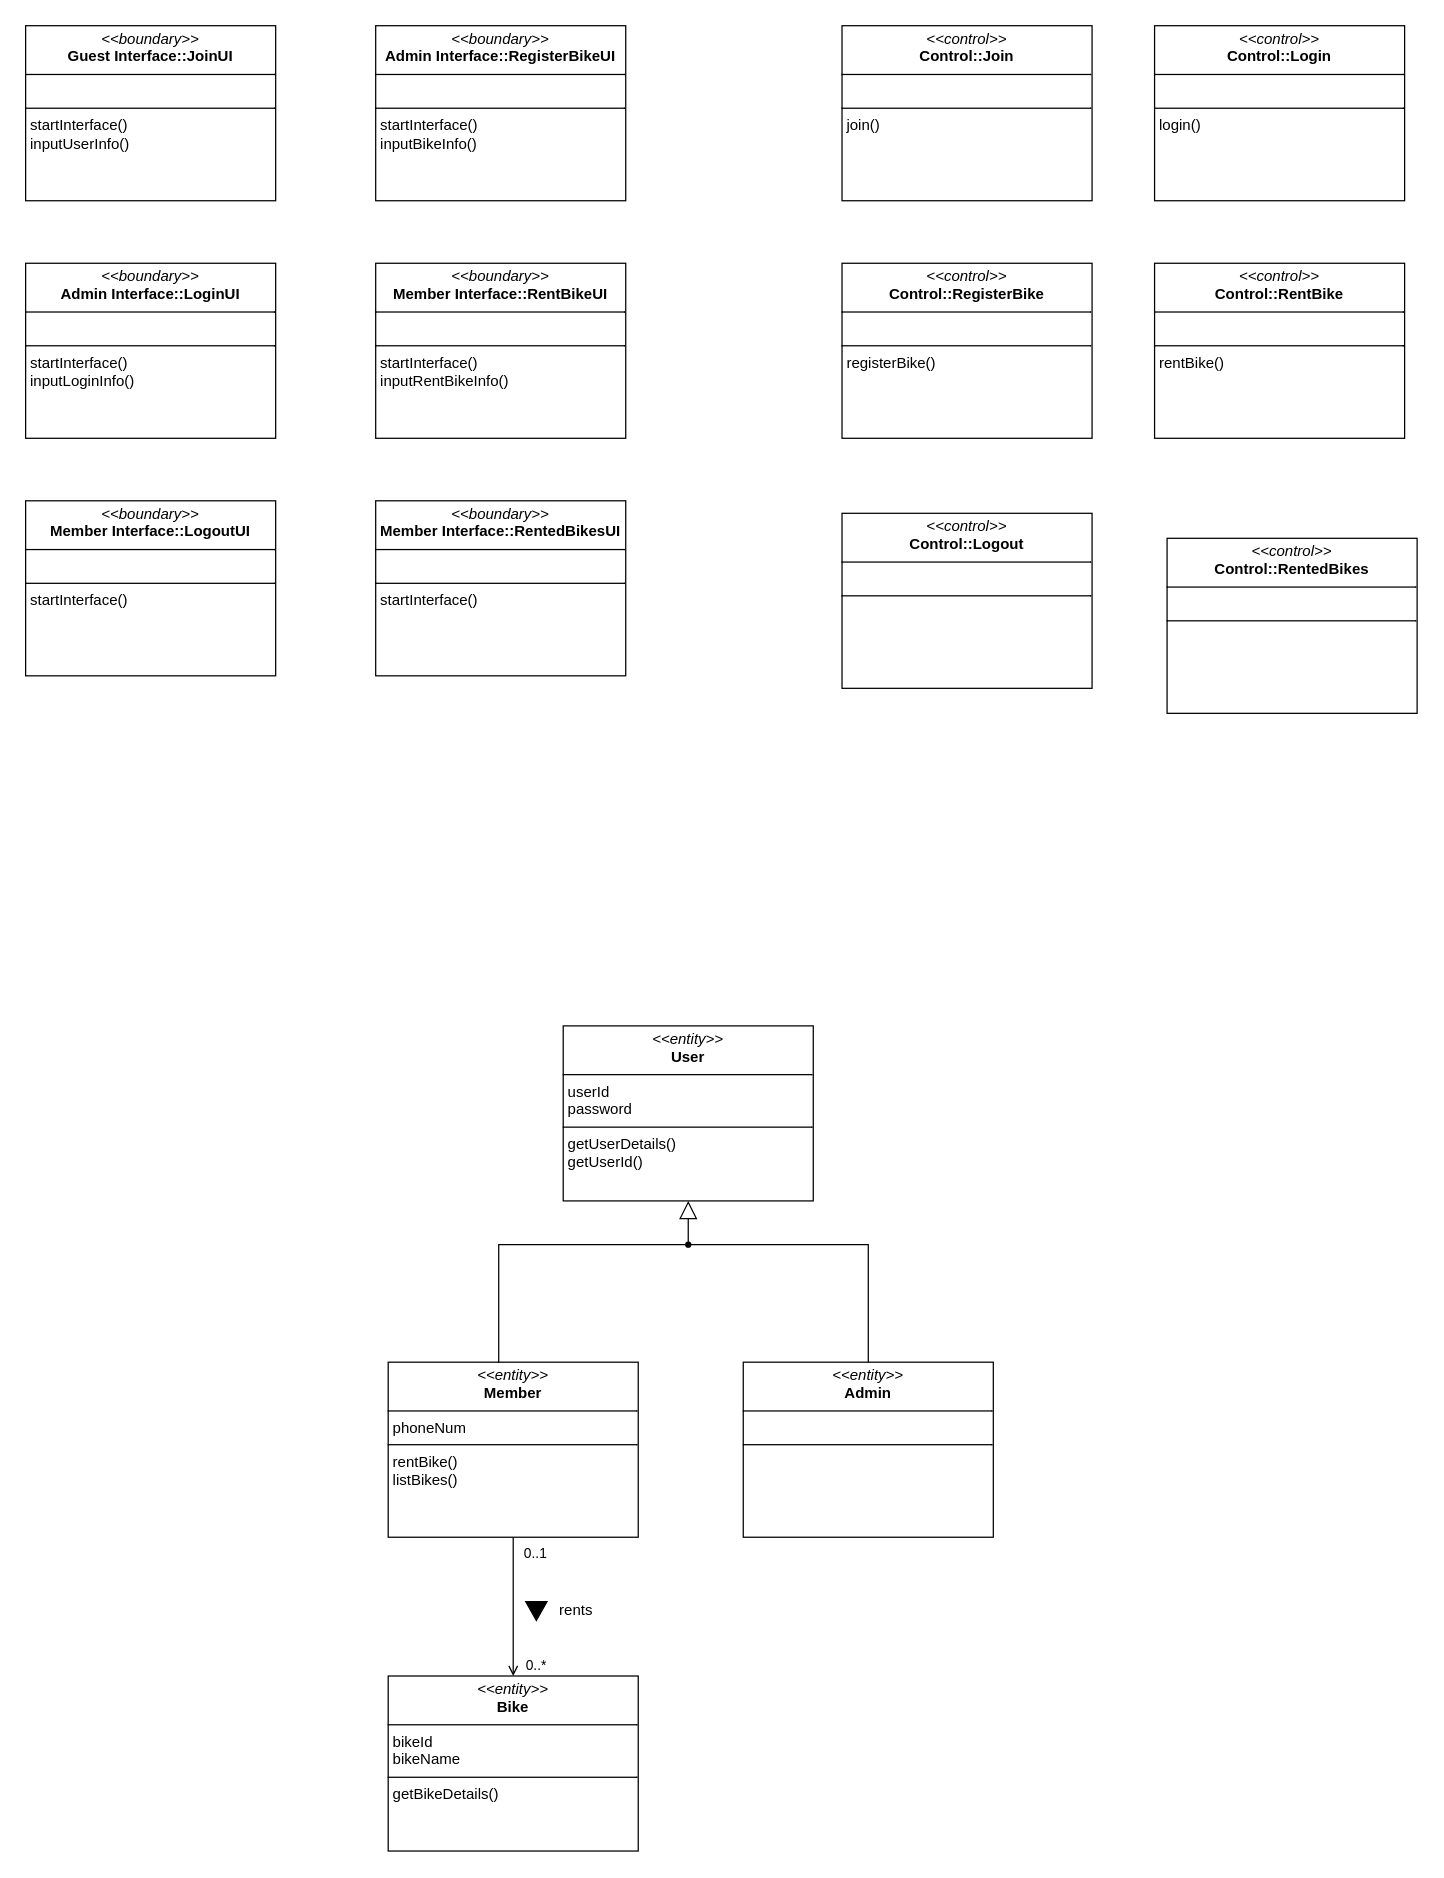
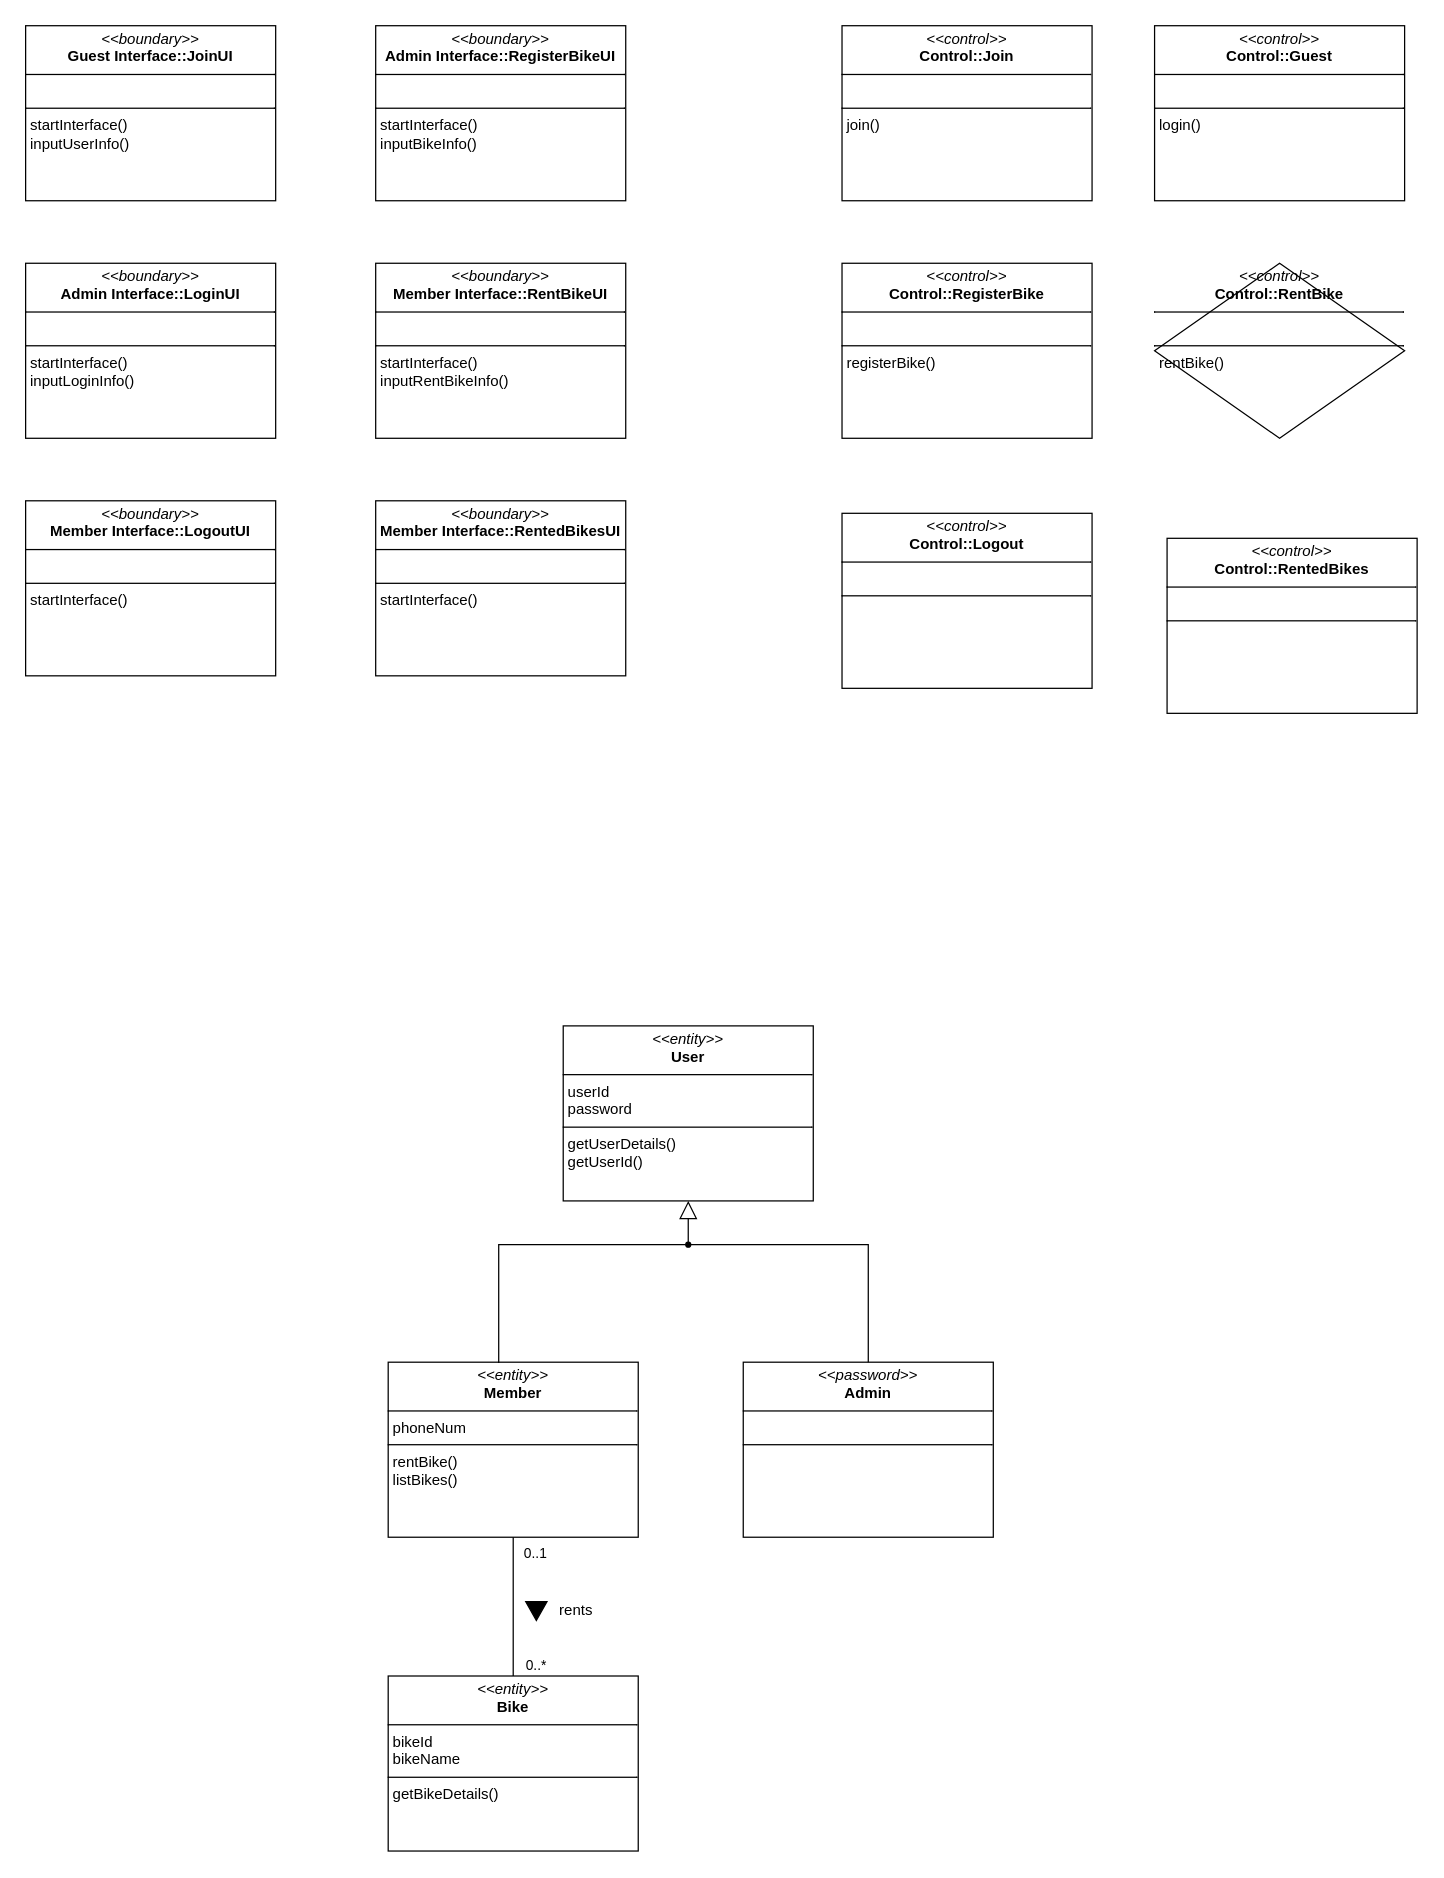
node "<<control>> Control::Login login()": label "<<control>> Control::Login login()" -> "<<control>> Control::Guest login()"
node "<<control>> Control::RentBike rentBike()": shape rectangle -> diamond
node "<<entity>> Admin": label "<<entity>> Admin" -> "<<password>> Admin"
edge "<<entity>> Member phoneNum rentBike() listBikes()" -> "<<entity>> Bike bikeId bikeName getBikeDetails()": arrowhead open -> none
